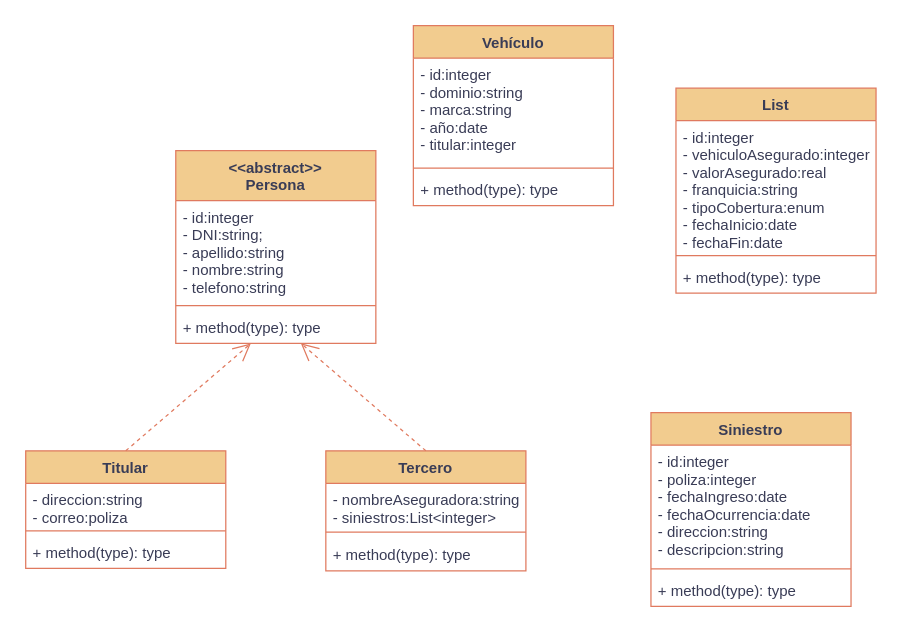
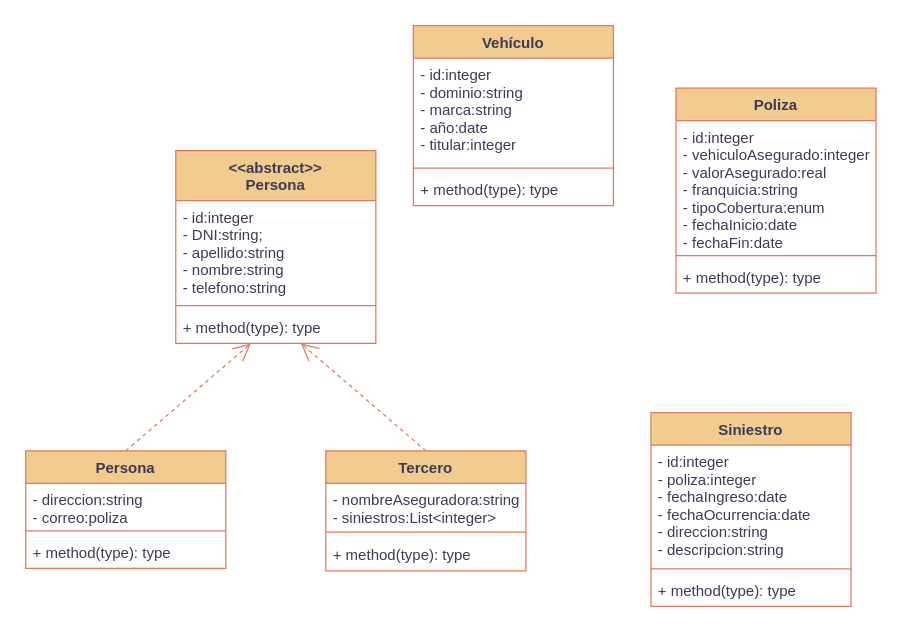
node "List": label "List" -> "Poliza"
node "Titular": label "Titular" -> "Persona"
